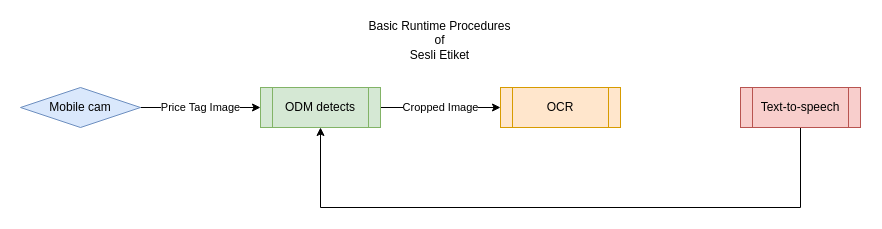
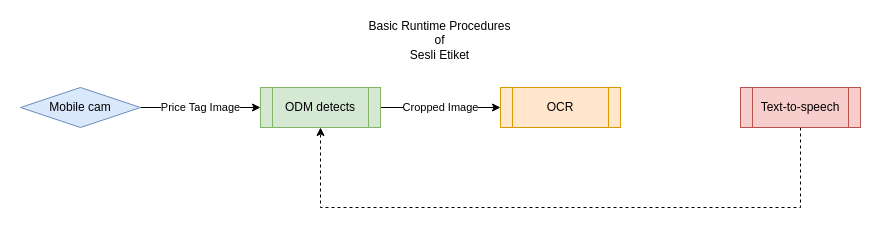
edge "Text-to-speech" -> "ODM detects": style solid -> dashed
